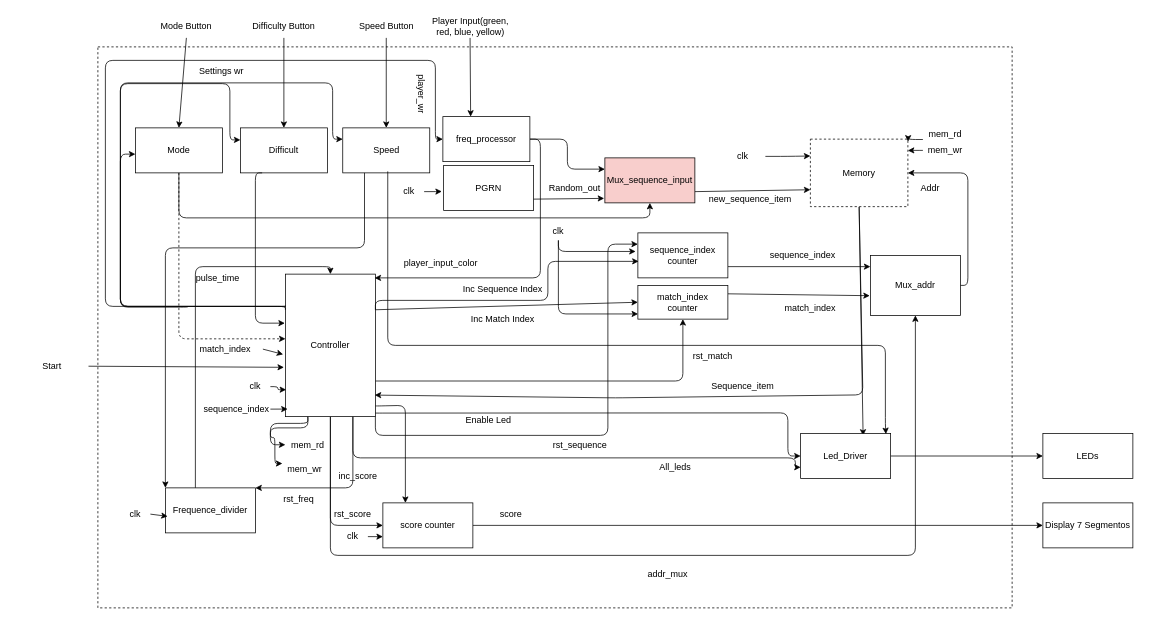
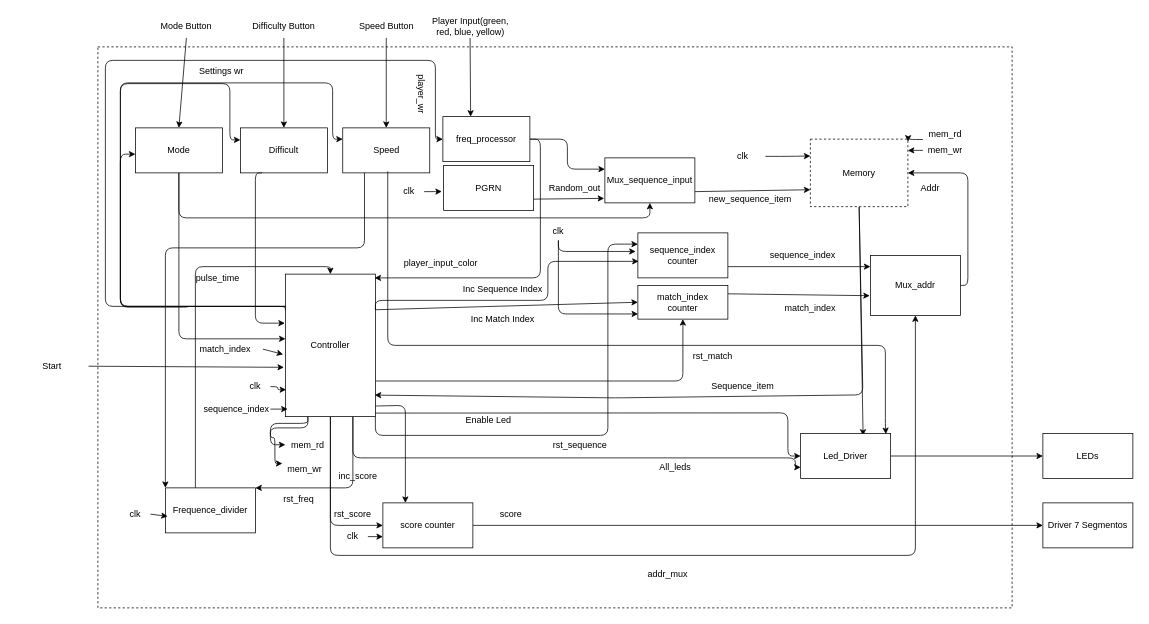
node "Mux_sequence_input": fillcolor #f8cecc -> #ffffff
edge "Mode" -> "Controller": style dashed -> solid
node "Display 7 Segmentos": label "Display 7 Segmentos" -> "Driver 7 Segmentos"
